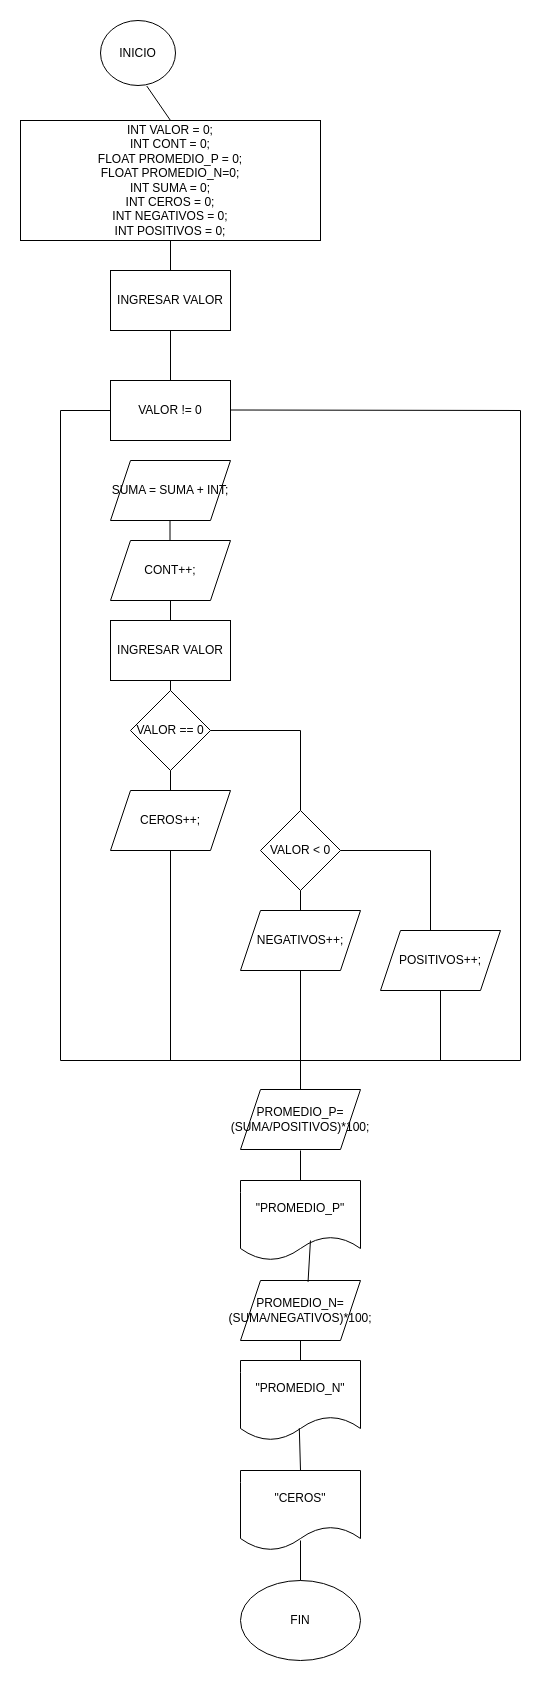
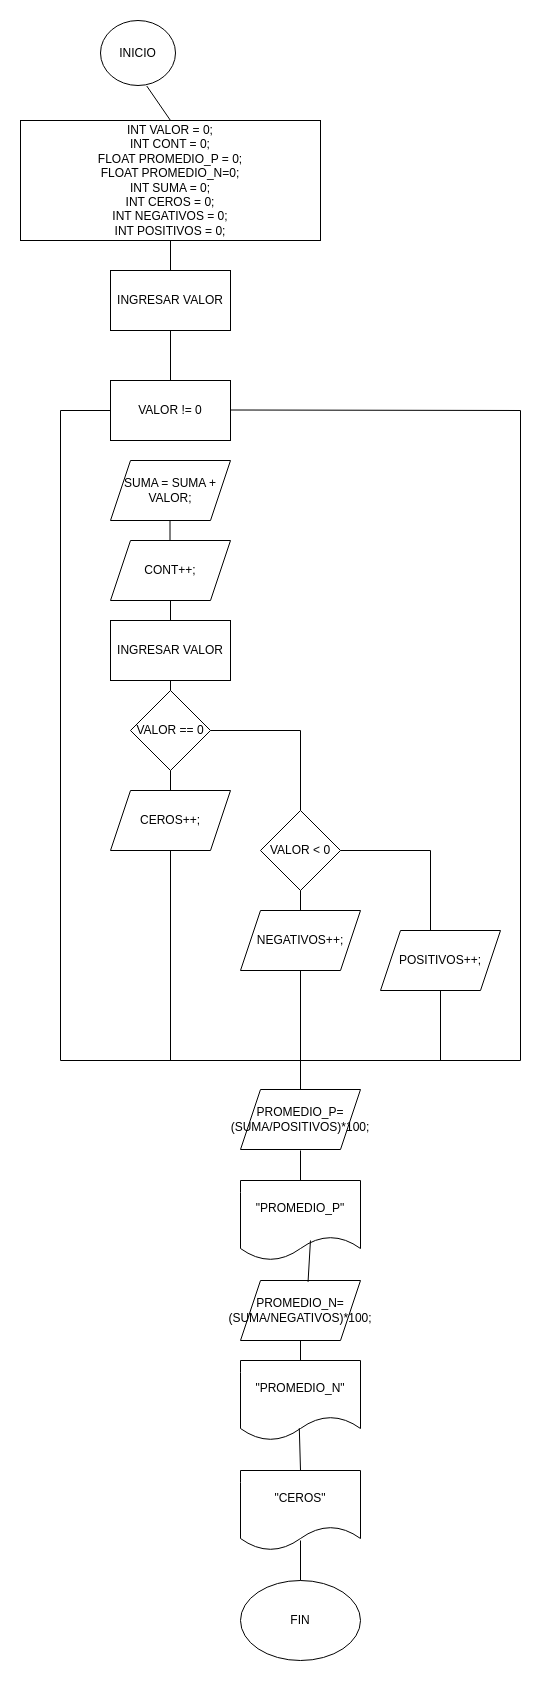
node "SUMA = SUMA + INT;": label "SUMA = SUMA + INT;" -> "SUMA = SUMA + VALOR;"
